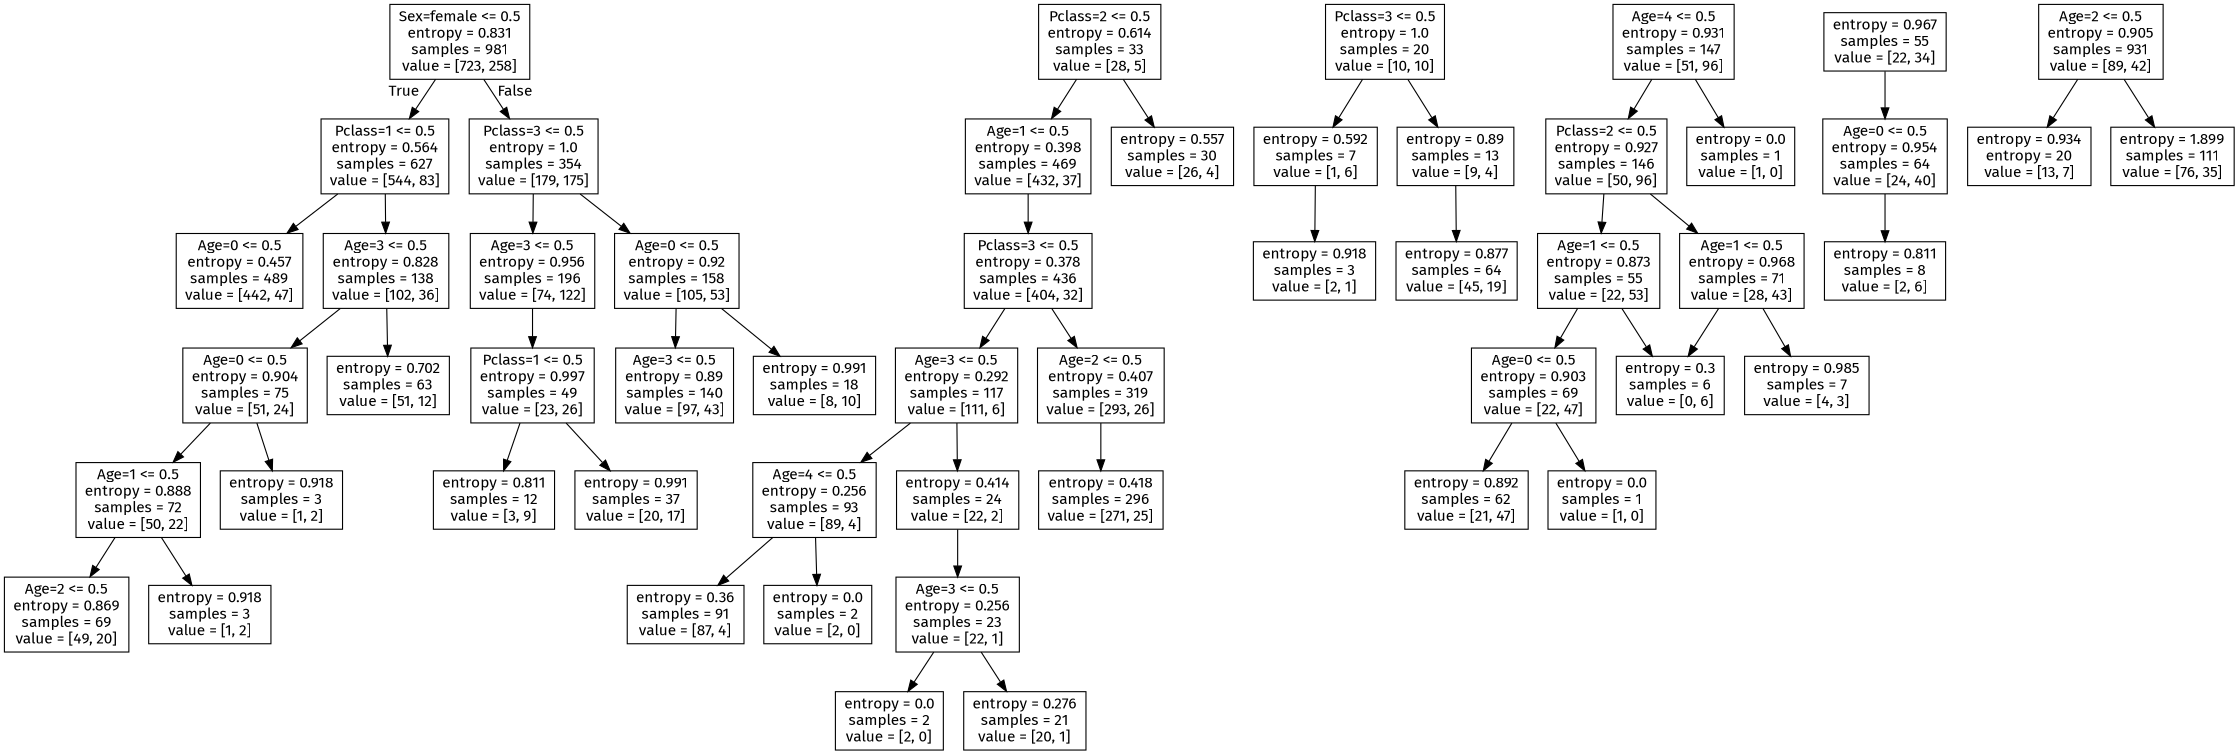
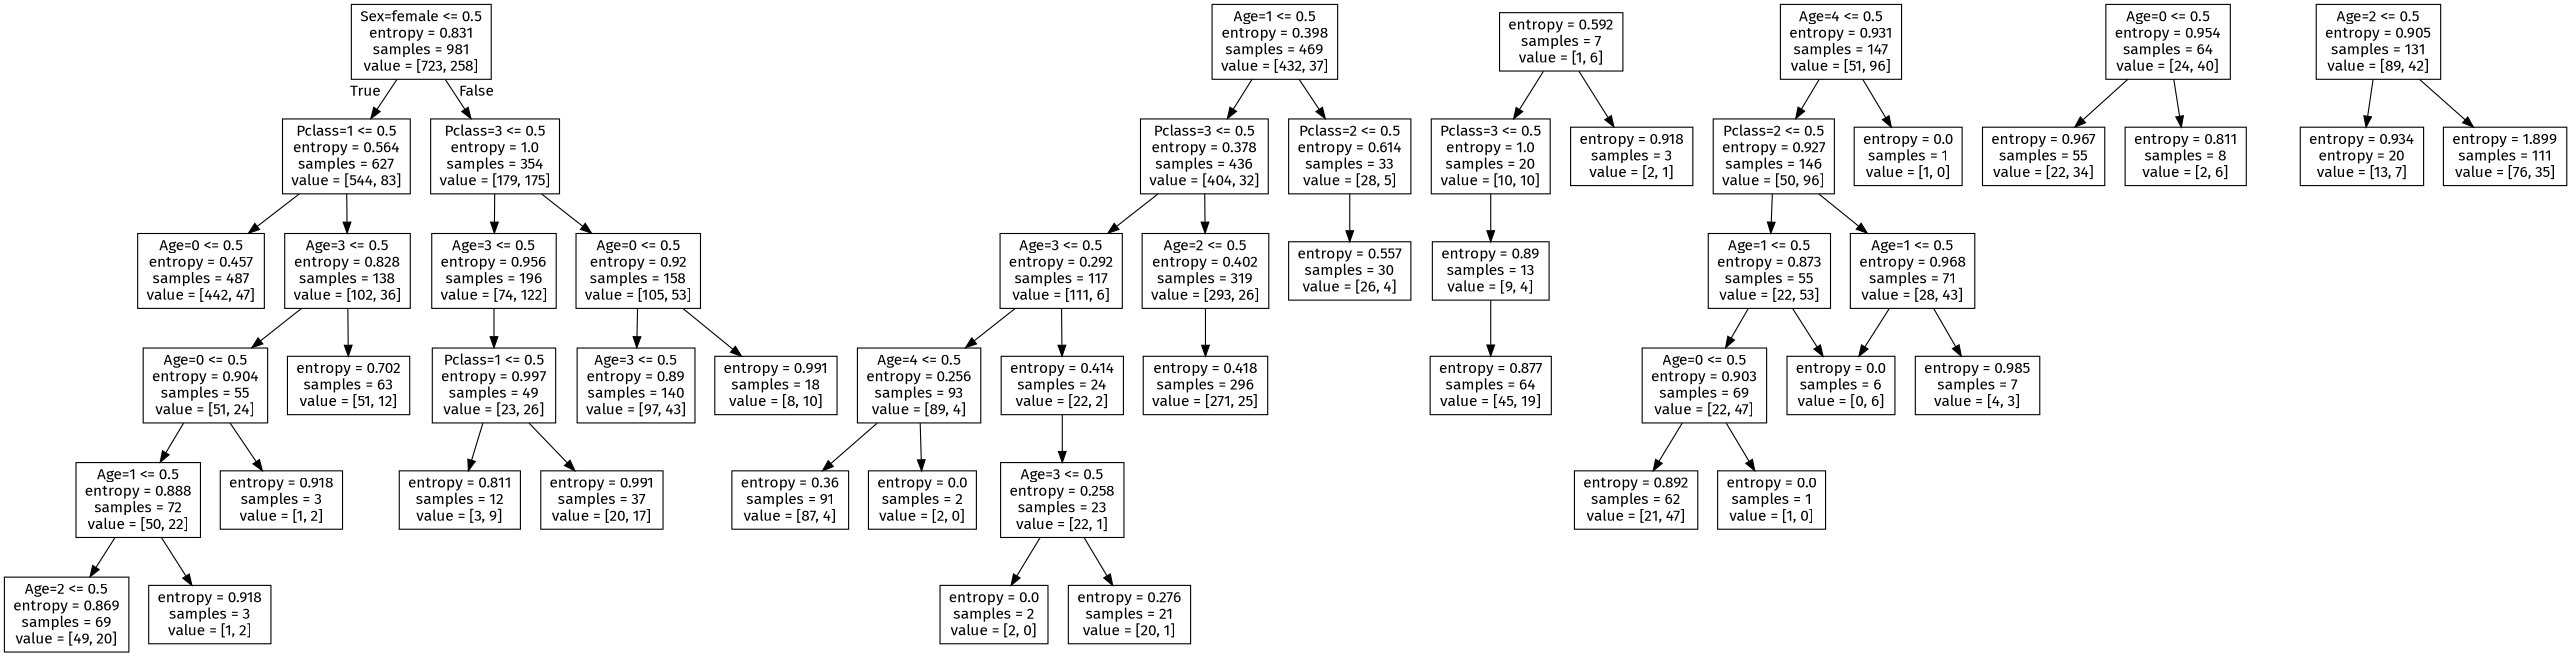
node "Age=2 <= 0.5 entropy = 0.905 samples = 931 value = [89, 42]": label "Age=2 <= 0.5 entropy = 0.905 samples = 931 value = [89, 42]" -> "Age=2 <= 0.5 entropy = 0.905 samples = 131 value = [89, 42]"
edge "entropy = 0.967 samples = 55 value = [22, 34]" -> "Age=0 <= 0.5 entropy = 0.954 samples = 64 value = [24, 40]": reversed
edge "Pclass=2 <= 0.5 entropy = 0.614 samples = 33 value = [28, 5]" -> "Age=1 <= 0.5 entropy = 0.398 samples = 469 value = [432, 37]": reversed
edge "Pclass=3 <= 0.5 entropy = 1.0 samples = 20 value = [10, 10]" -> "entropy = 0.592 samples = 7 value = [1, 6]": reversed
node "Age=0 <= 0.5 entropy = 0.457 samples = 489 value = [442, 47]": label "Age=0 <= 0.5 entropy = 0.457 samples = 489 value = [442, 47]" -> "Age=0 <= 0.5 entropy = 0.457 samples = 487 value = [442, 47]"
node "Age=0 <= 0.5 entropy = 0.904 samples = 75 value = [51, 24]": label "Age=0 <= 0.5 entropy = 0.904 samples = 75 value = [51, 24]" -> "Age=0 <= 0.5 entropy = 0.904 samples = 55 value = [51, 24]"
node "Age=2 <= 0.5 entropy = 0.407 samples = 319 value = [293, 26]": label "Age=2 <= 0.5 entropy = 0.407 samples = 319 value = [293, 26]" -> "Age=2 <= 0.5 entropy = 0.402 samples = 319 value = [293, 26]"
node "entropy = 0.3 samples = 6 value = [0, 6]": label "entropy = 0.3 samples = 6 value = [0, 6]" -> "entropy = 0.0 samples = 6 value = [0, 6]"
node "Age=3 <= 0.5 entropy = 0.256 samples = 23 value = [22, 1]": label "Age=3 <= 0.5 entropy = 0.256 samples = 23 value = [22, 1]" -> "Age=3 <= 0.5 entropy = 0.258 samples = 23 value = [22, 1]"
